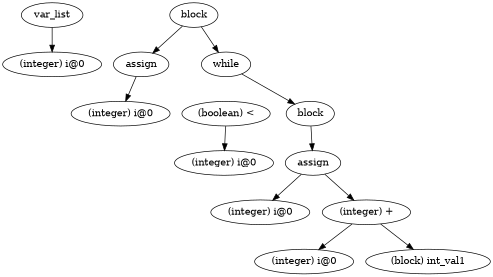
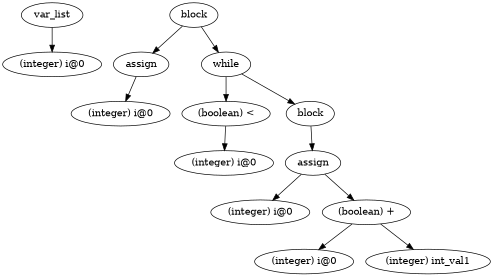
edge "while" -> "(boolean) <": added
node "(integer) +": label "(integer) +" -> "(boolean) +"
node "(block) int_val1": label "(block) int_val1" -> "(integer) int_val1"
